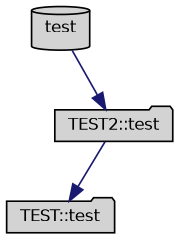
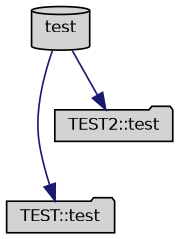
edge "TEST2::test" -> "TEST::test": now "test" -> "TEST::test"
